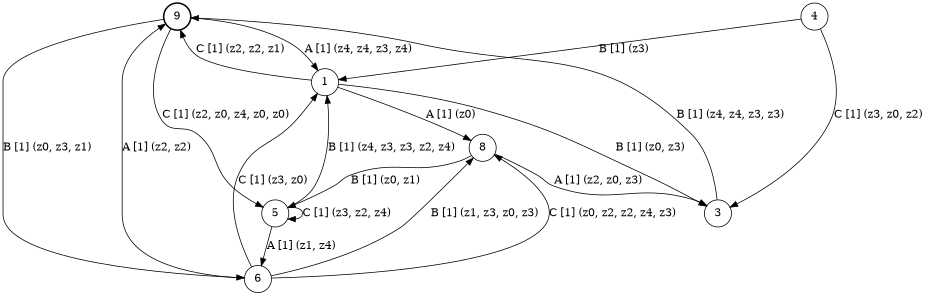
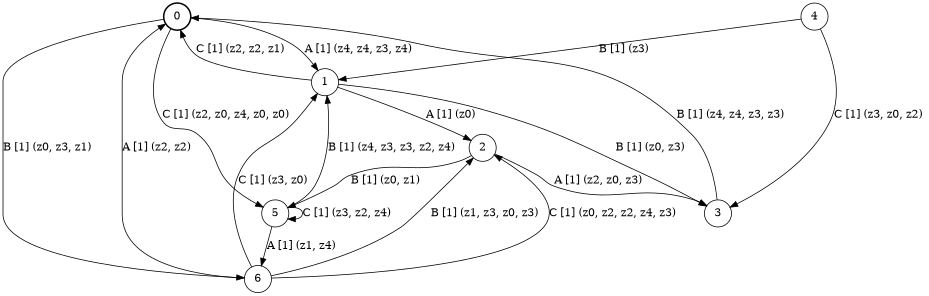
node "9": label "9" -> "0"
node "8": label "8" -> "2"
